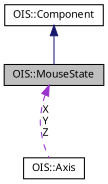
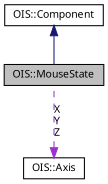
edge "OIS::Axis" -> "OIS::MouseState": reversed
